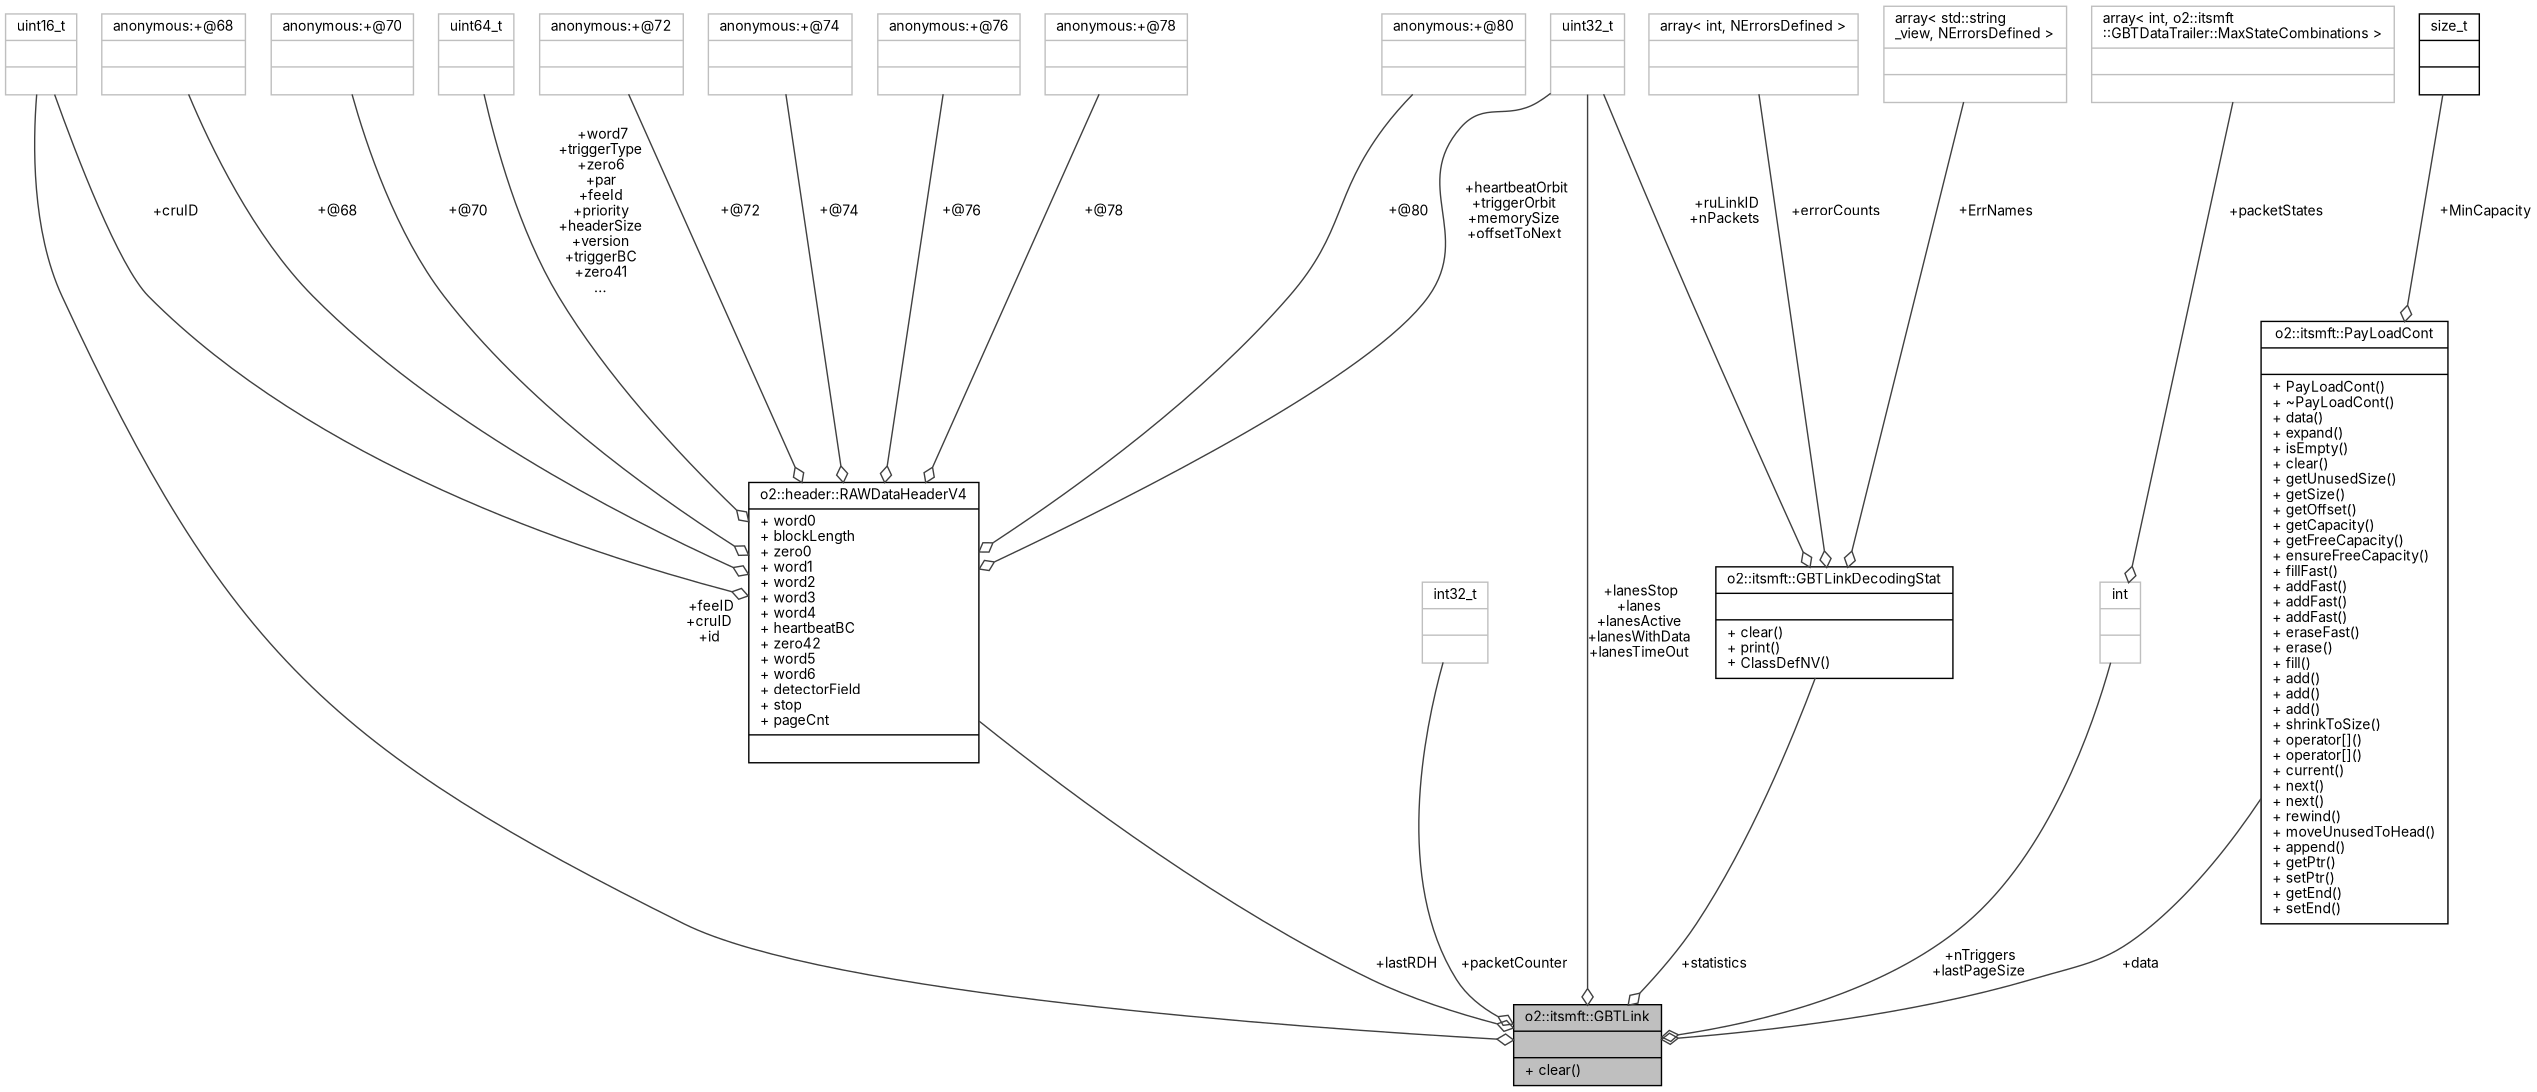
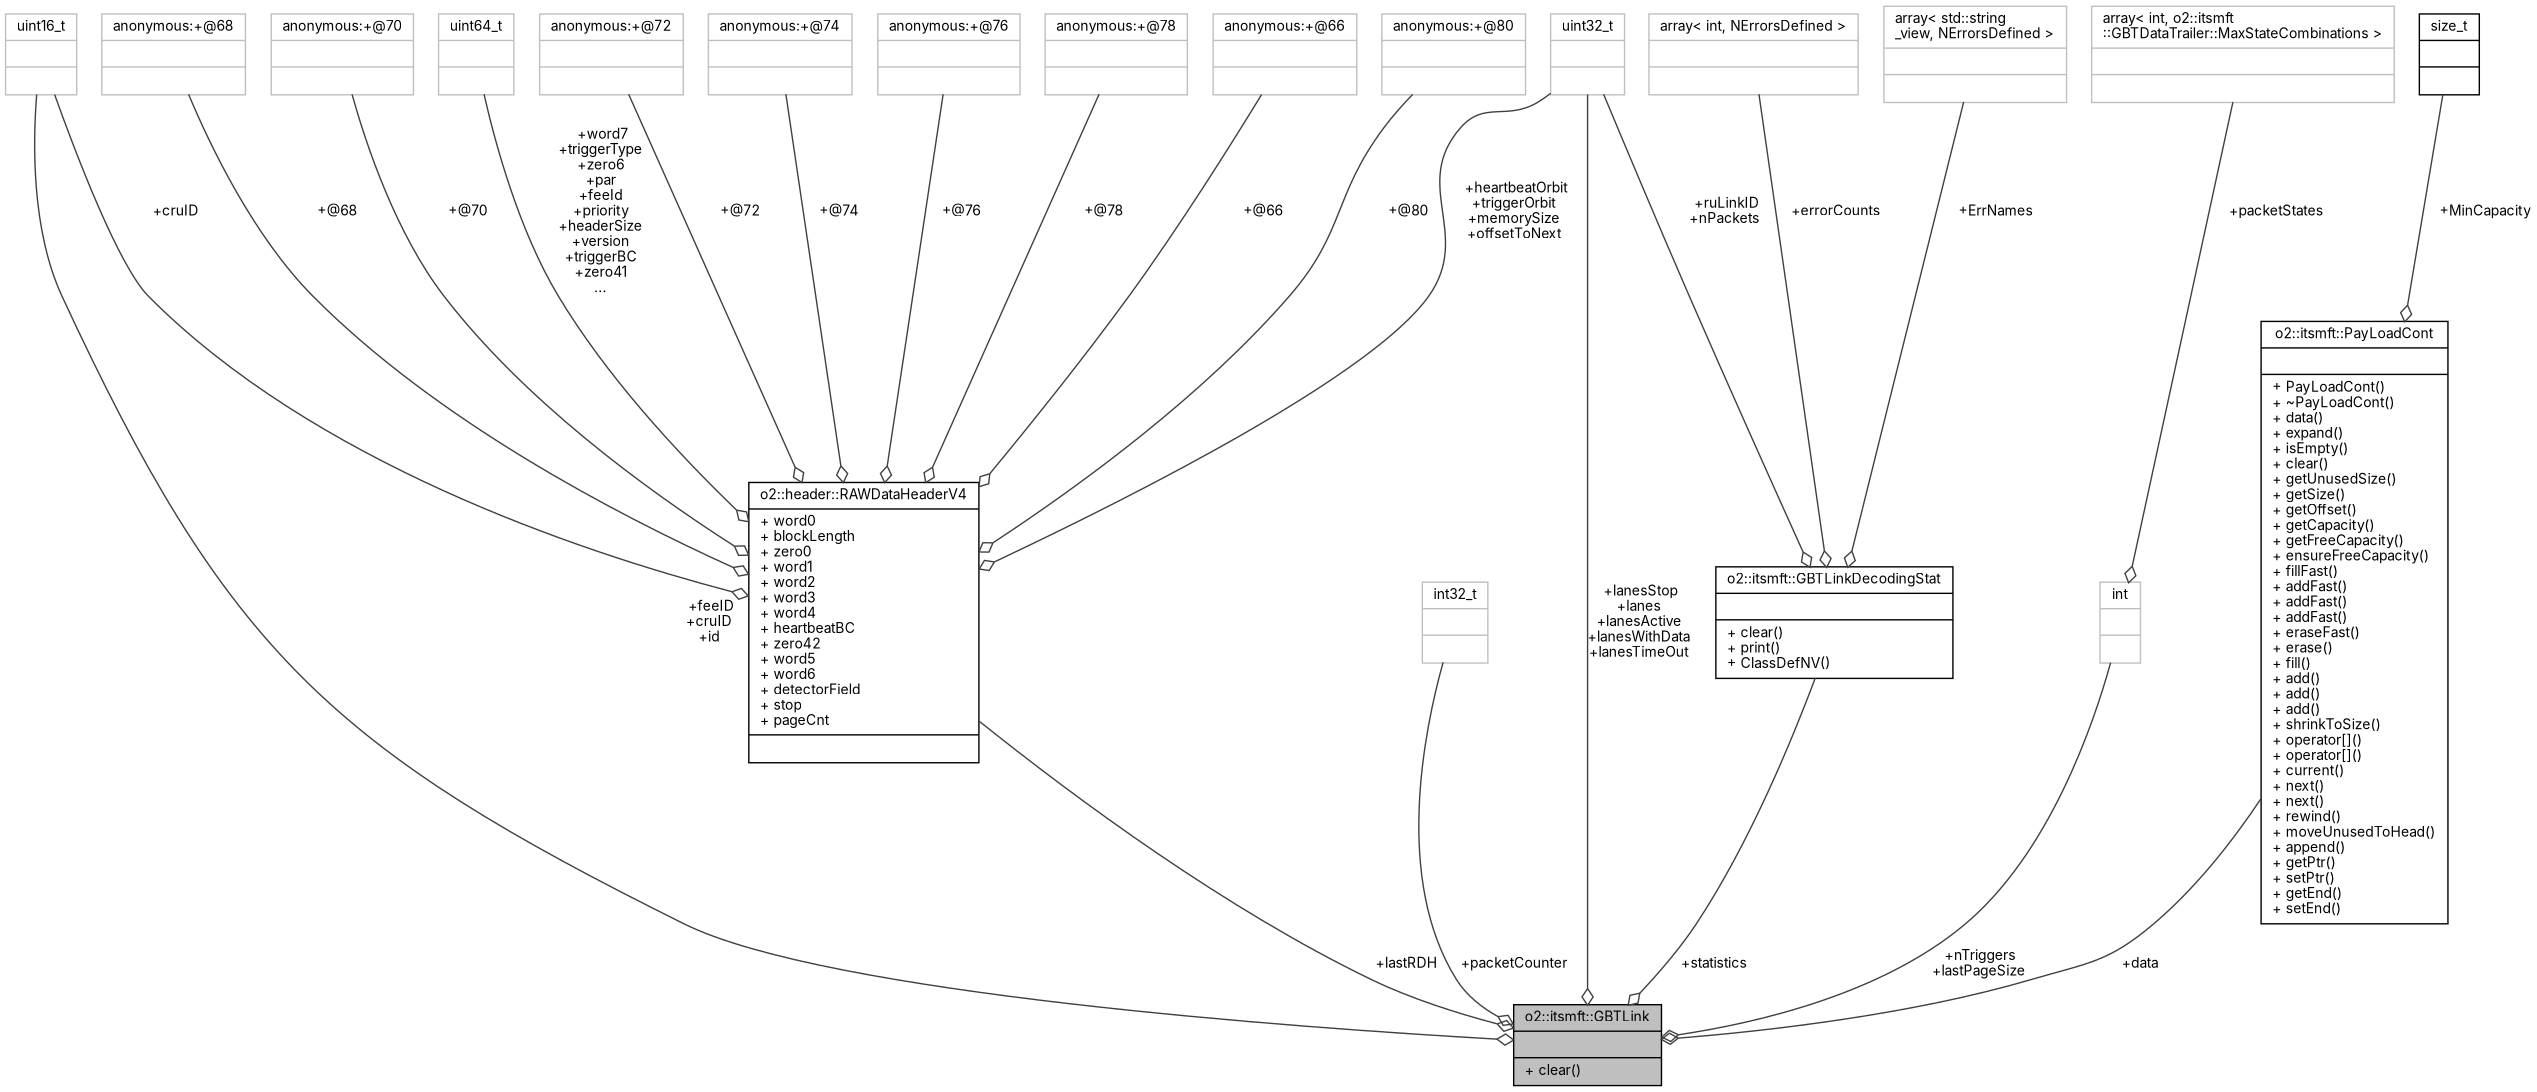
node "anonymous:+@66": added
